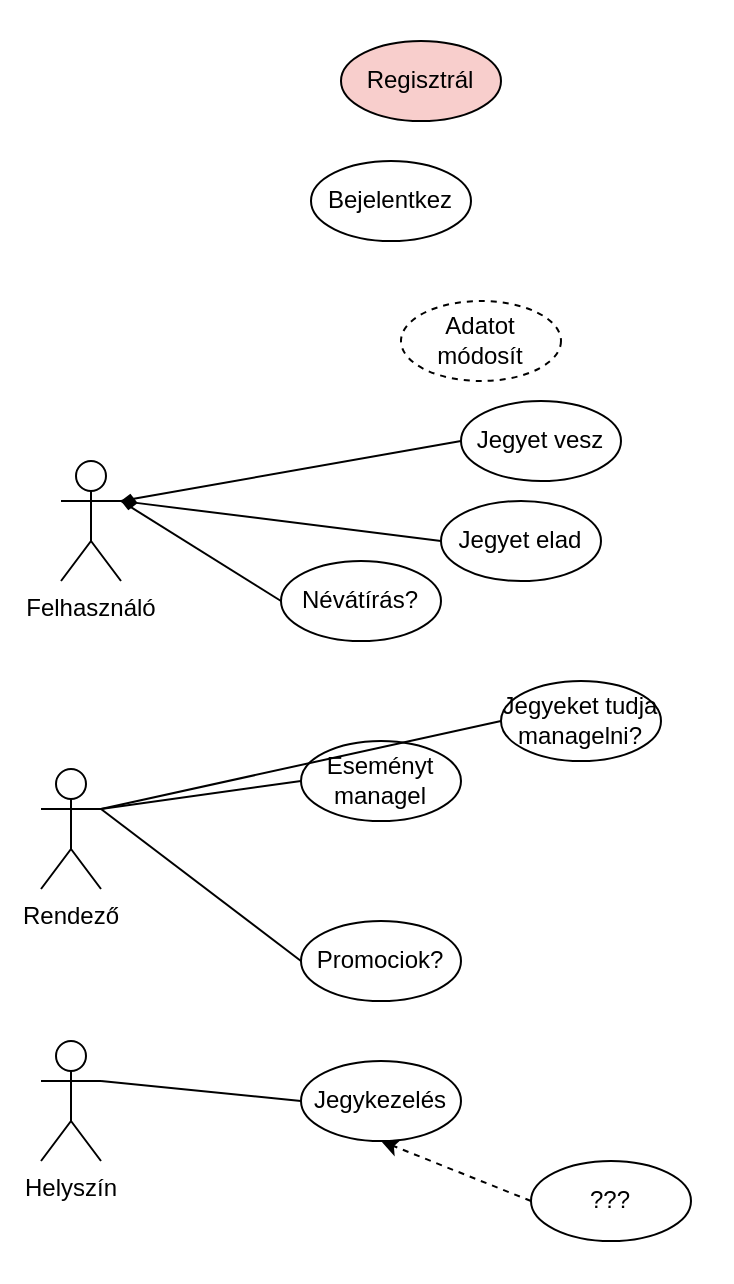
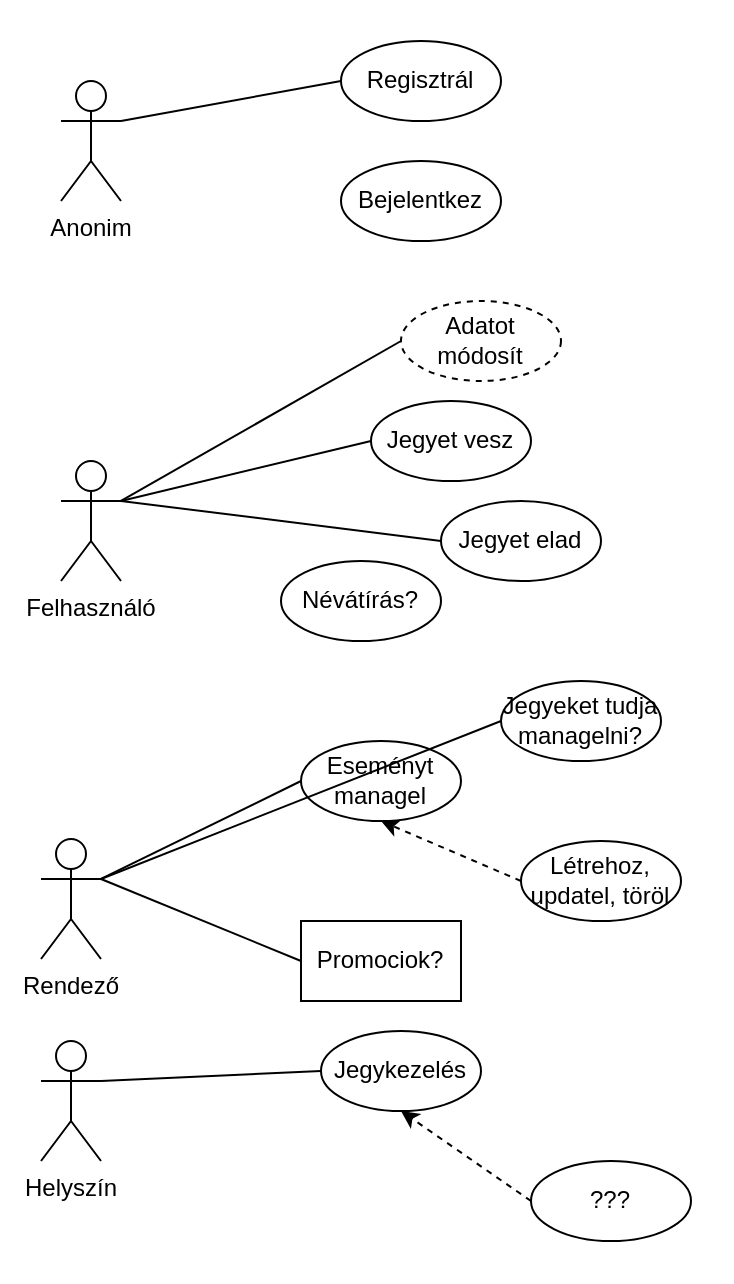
node "Regisztrál": fillcolor #f8cecc -> #ffffff
edge "Regisztrál" -- "Anonim": added
node "Anonim": added
node "Bejelentkez": moved (391, 201) -> (421, 201)
edge "Adatot módosít" -- "Felhasználó": added
node "Jegyet vesz": moved (541, 441) -> (451, 441)
edge "Jegyet elad" -> "Felhasználó": arrowhead diamond -> none
edge "Felhasználó" -- "Névátírás?": removed
node "Rendező": moved (71, 829) -> (71, 899)
edge "Létrehoz, updatel, töröl" -> "Eseményt managel": added
node "Létrehoz, updatel, töröl": added
node "Promociok?": shape ellipse -> rectangle
node "Jegykezelés": moved (381, 1101) -> (401, 1071)
